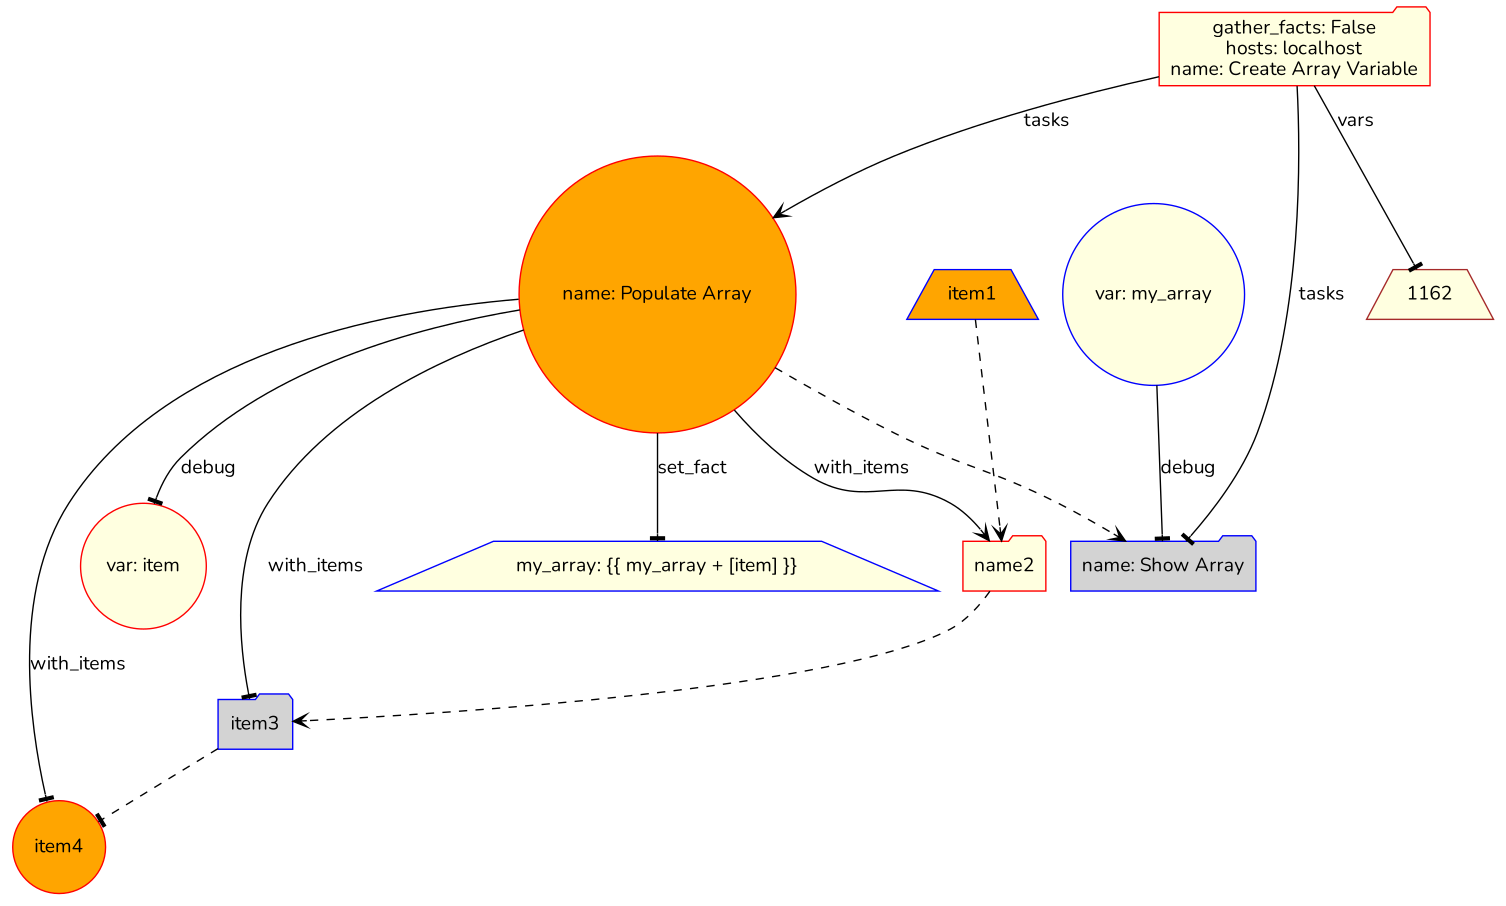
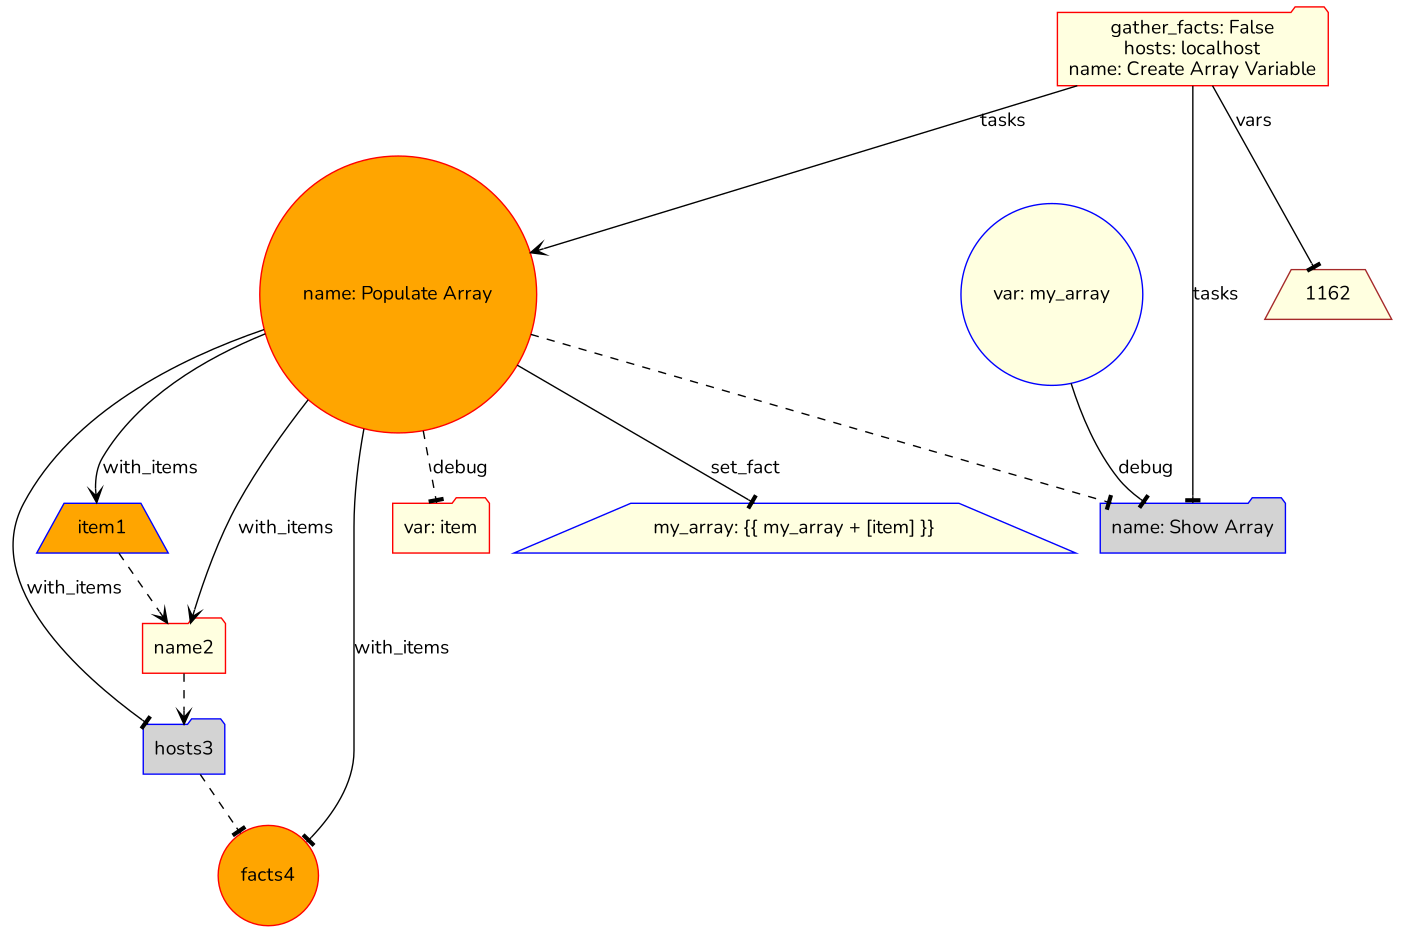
edge "name: Populate Array" -> "var: item": style solid -> dashed
edge "name: Populate Array" -> "item1": added, label "with_items"
edge "name: Populate Array" -> "name: Show Array": arrowhead vee -> tee
node "var: item": shape circle -> folder
node "item3": label "item3" -> "hosts3"
node "item4": label "item4" -> "facts4"
